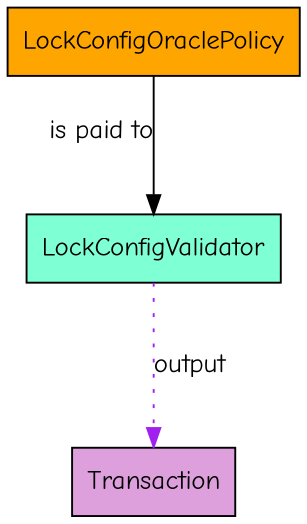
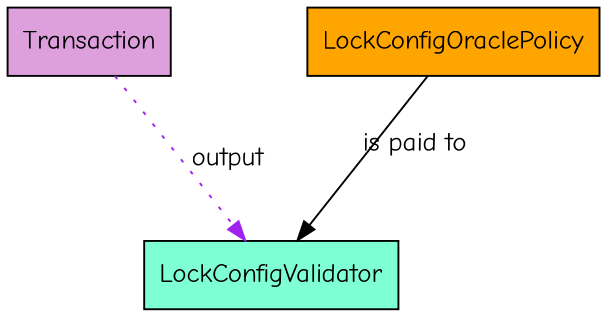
edge "LockConfigValidator" -> "Transaction": reversed
